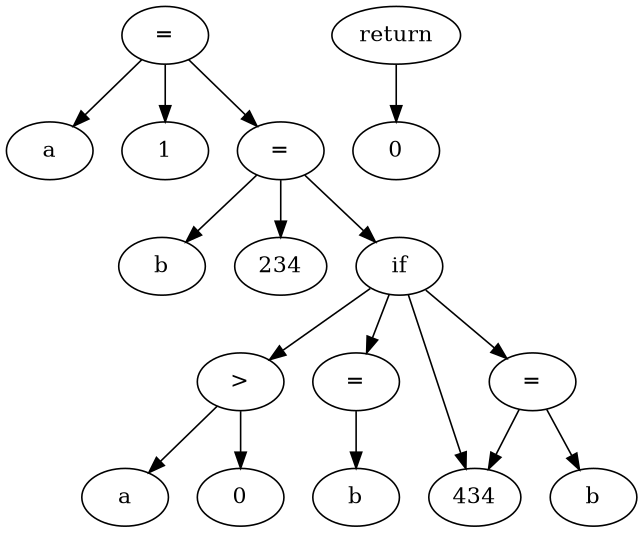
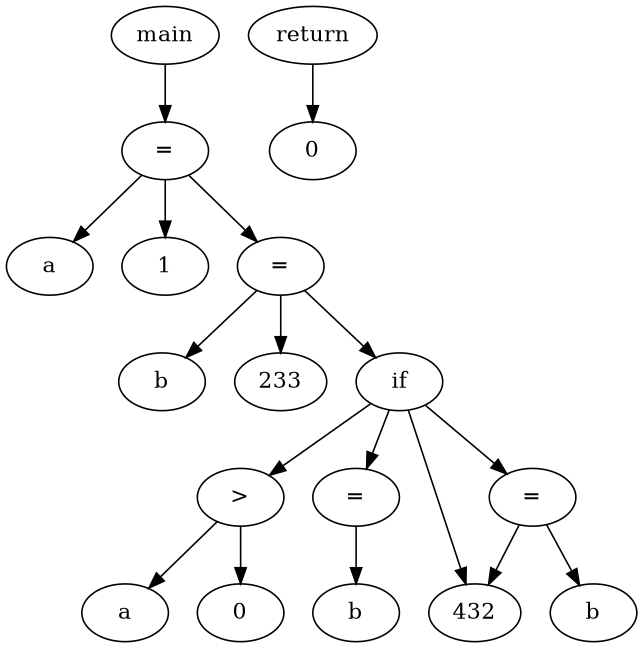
node "main": added
node "234": label "234" -> "233"
node "434": label "434" -> "432"
